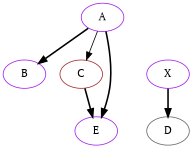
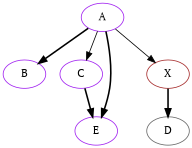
edge "A" -> "X": added
node "C": color brown -> purple
node "X": color purple -> brown
